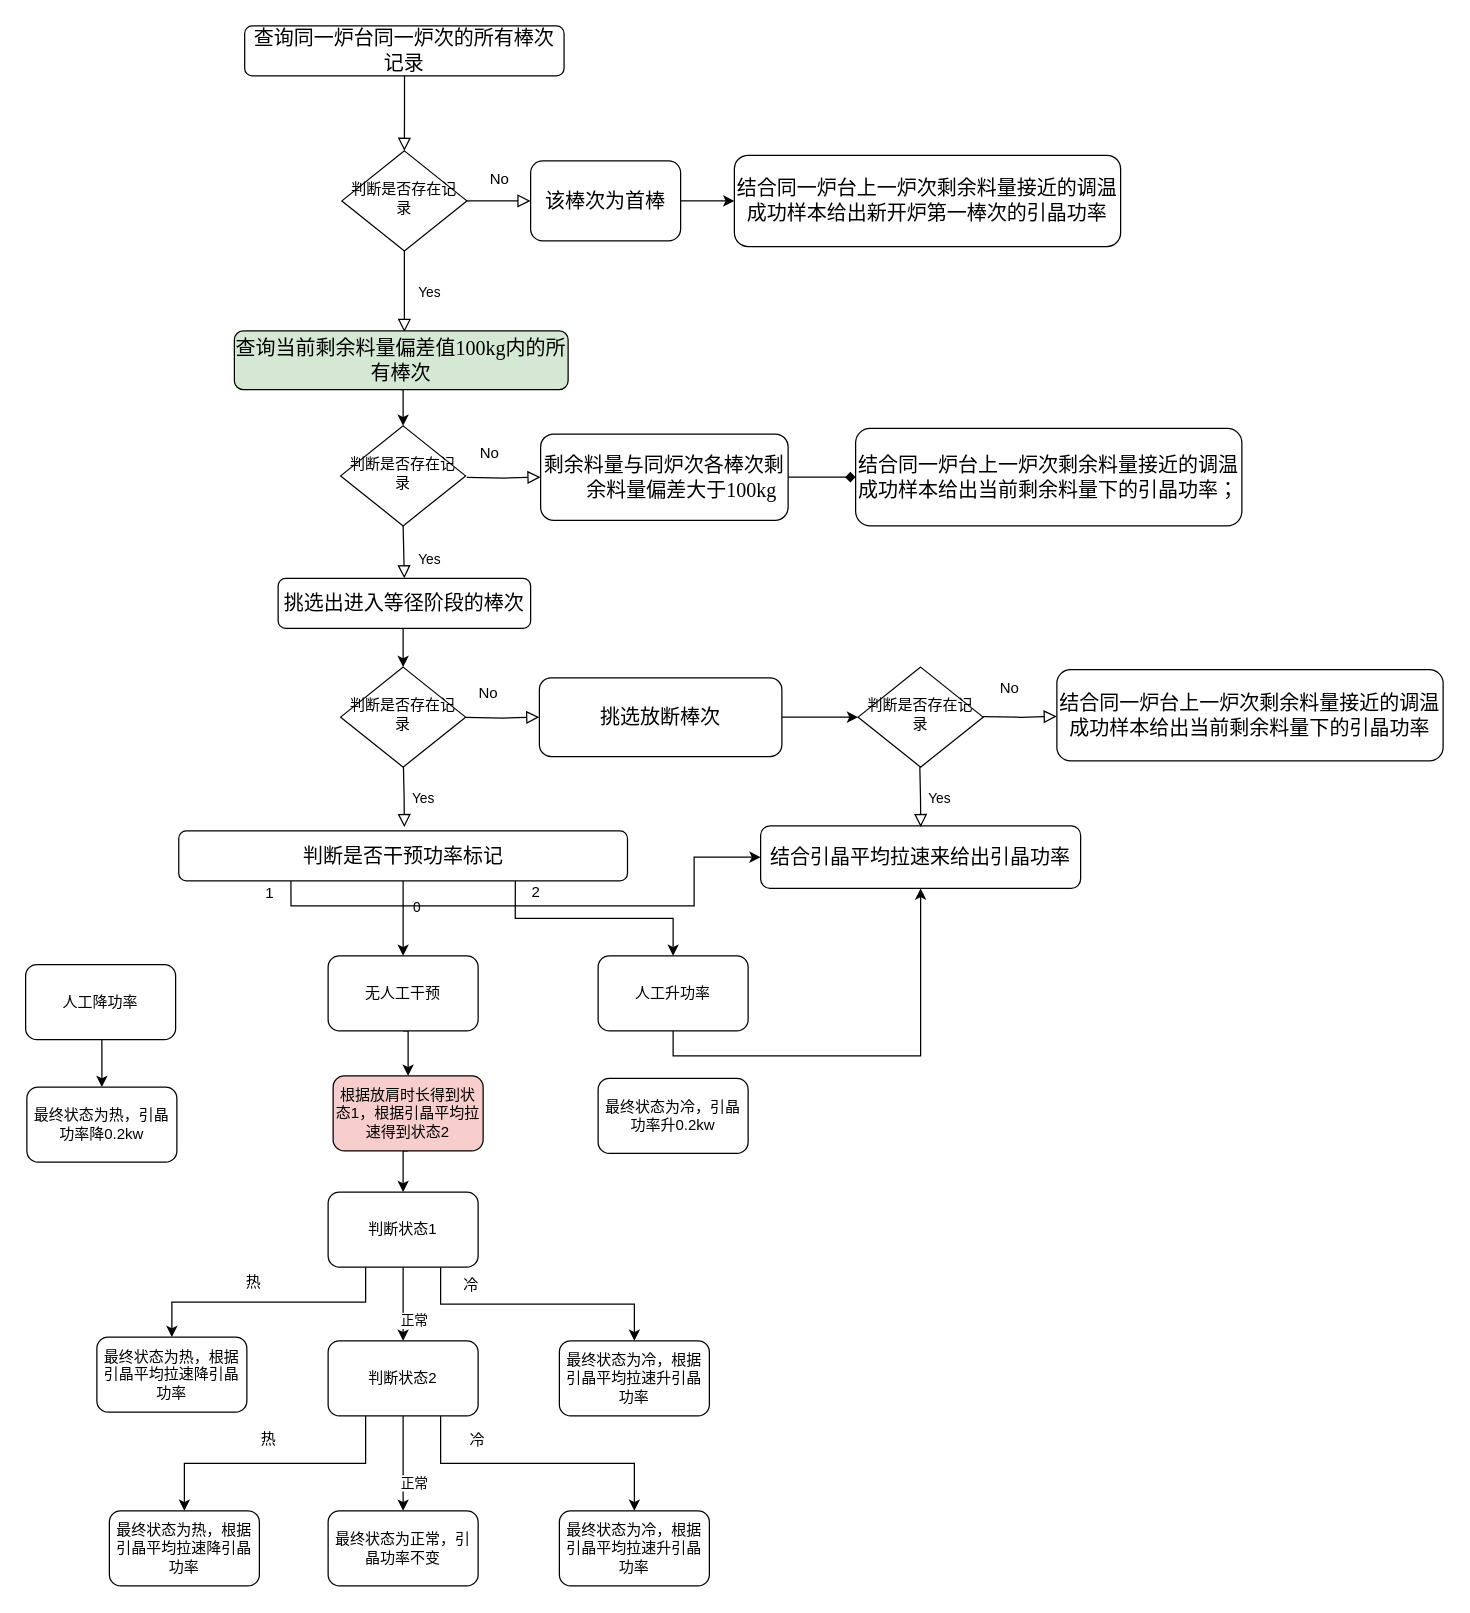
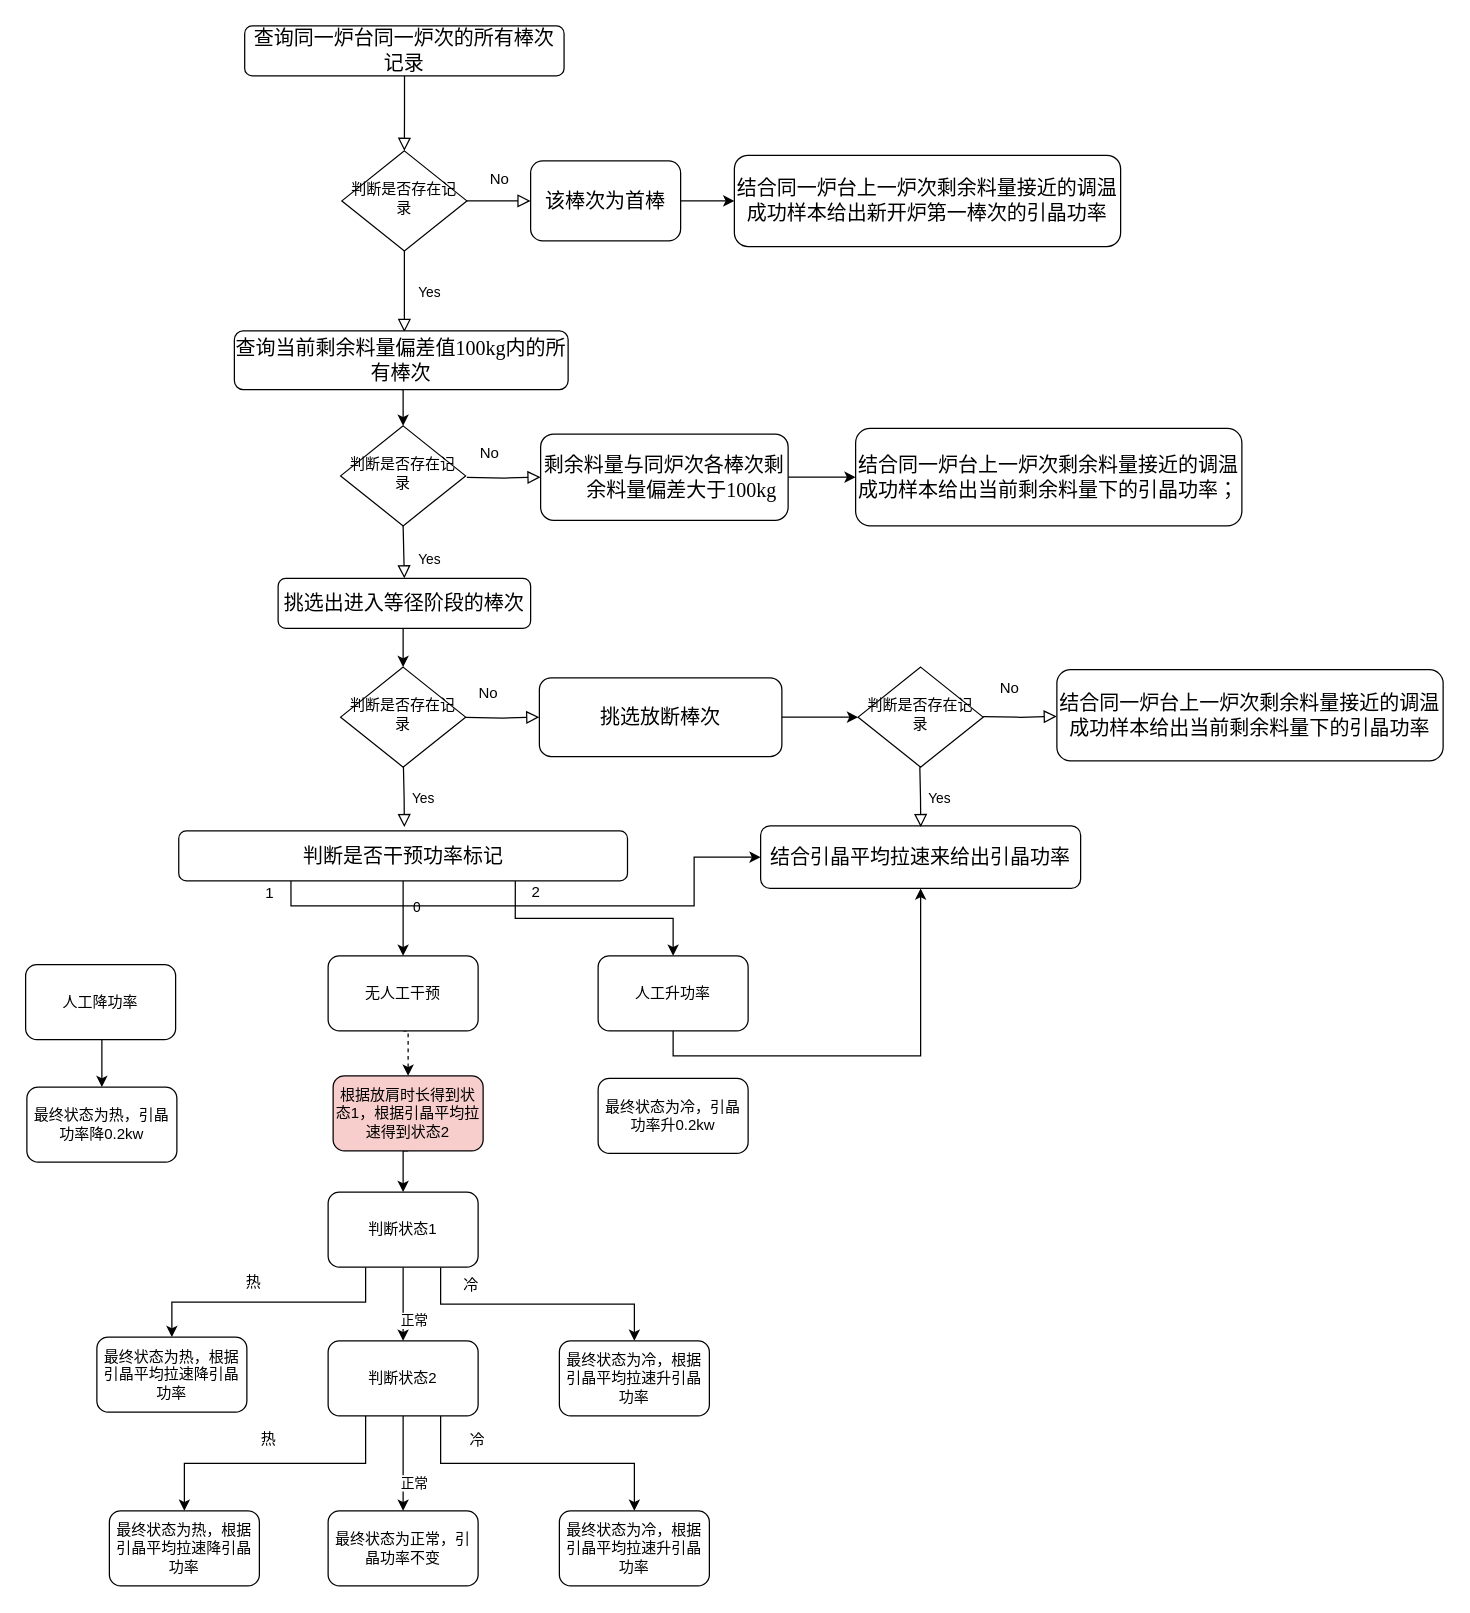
node "查询当前剩余料量偏差值100kg内的所有棒次": fillcolor #d5e8d4 -> #ffffff
edge "剩余料量与同炉次各棒次剩余料量偏差大于100kg" -> "结合同一炉台上一炉次剩余料量接近的调温成功样本给出当前剩余料量下的引晶功率；": arrowhead diamond -> classic
edge "无人工干预" -> "根据放肩时长得到状态1，根据引晶平均拉速得到状态2": style solid -> dashed
